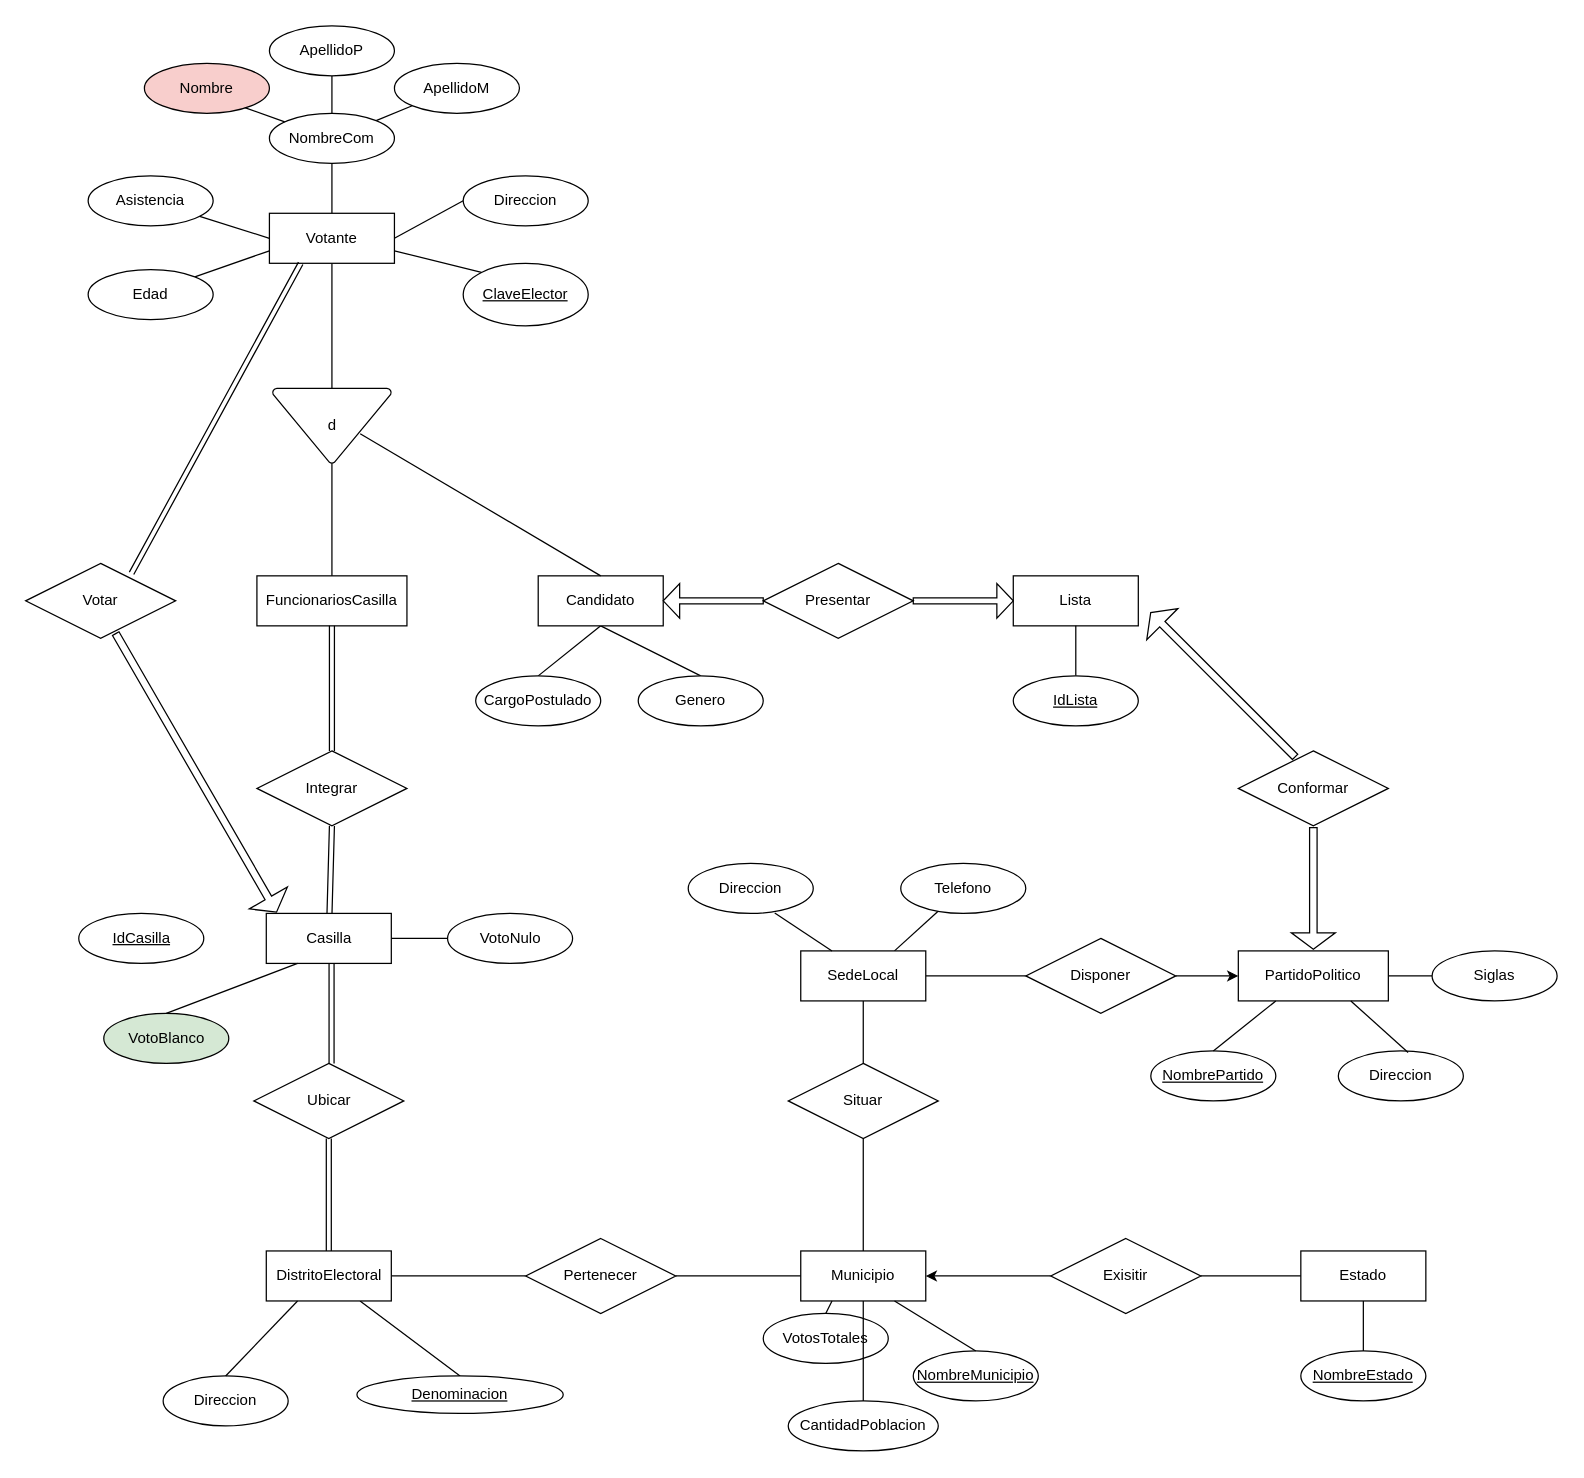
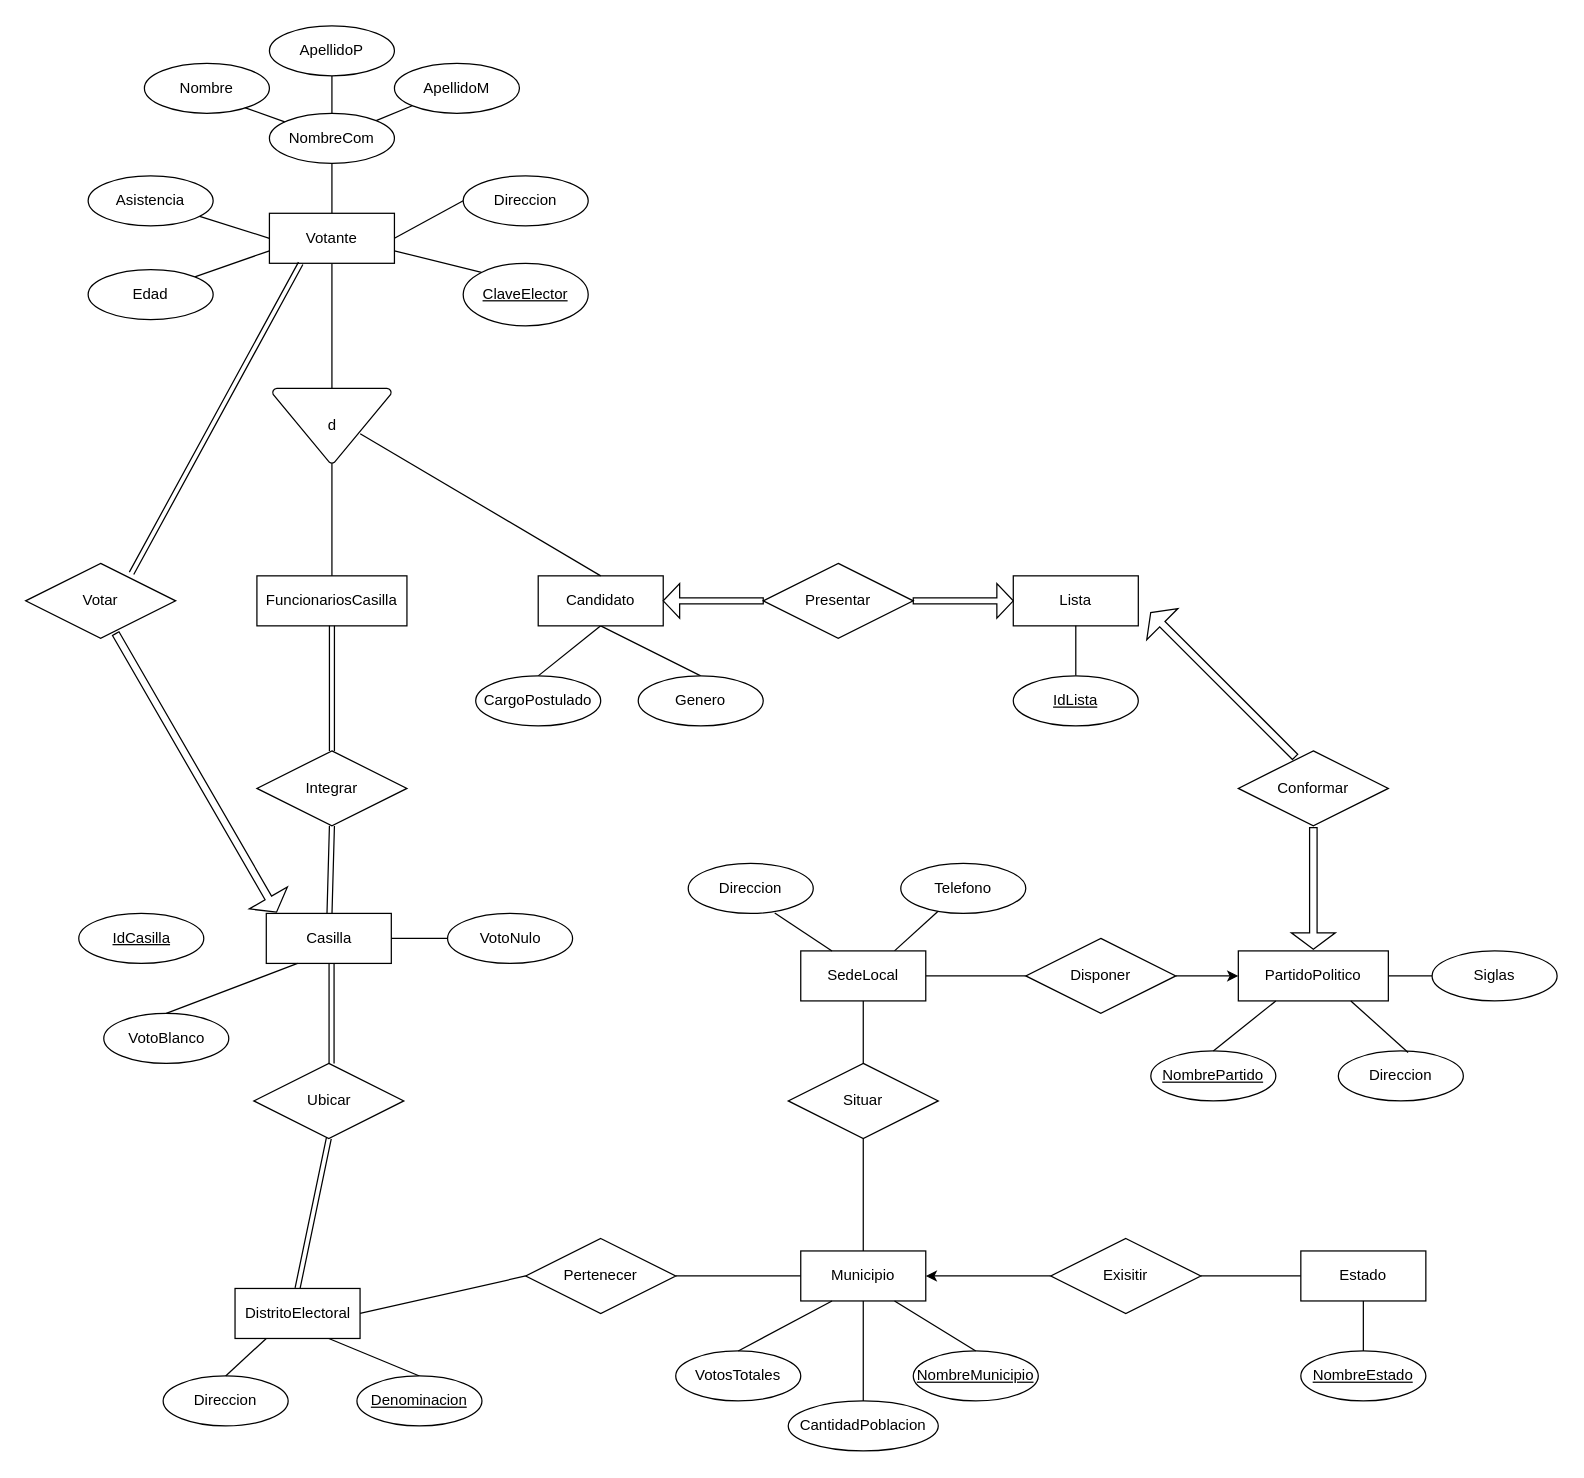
node "Nombre": fillcolor #f8cecc -> #ffffff
node "VotoBlanco": fillcolor #d5e8d4 -> #ffffff
node "DistritoElectoral": moved (329, 1276) -> (298, 1313)
node "VotosTotales": moved (826, 1338) -> (738, 1376)
node "Denominacion": size 206x38 -> 125x50
